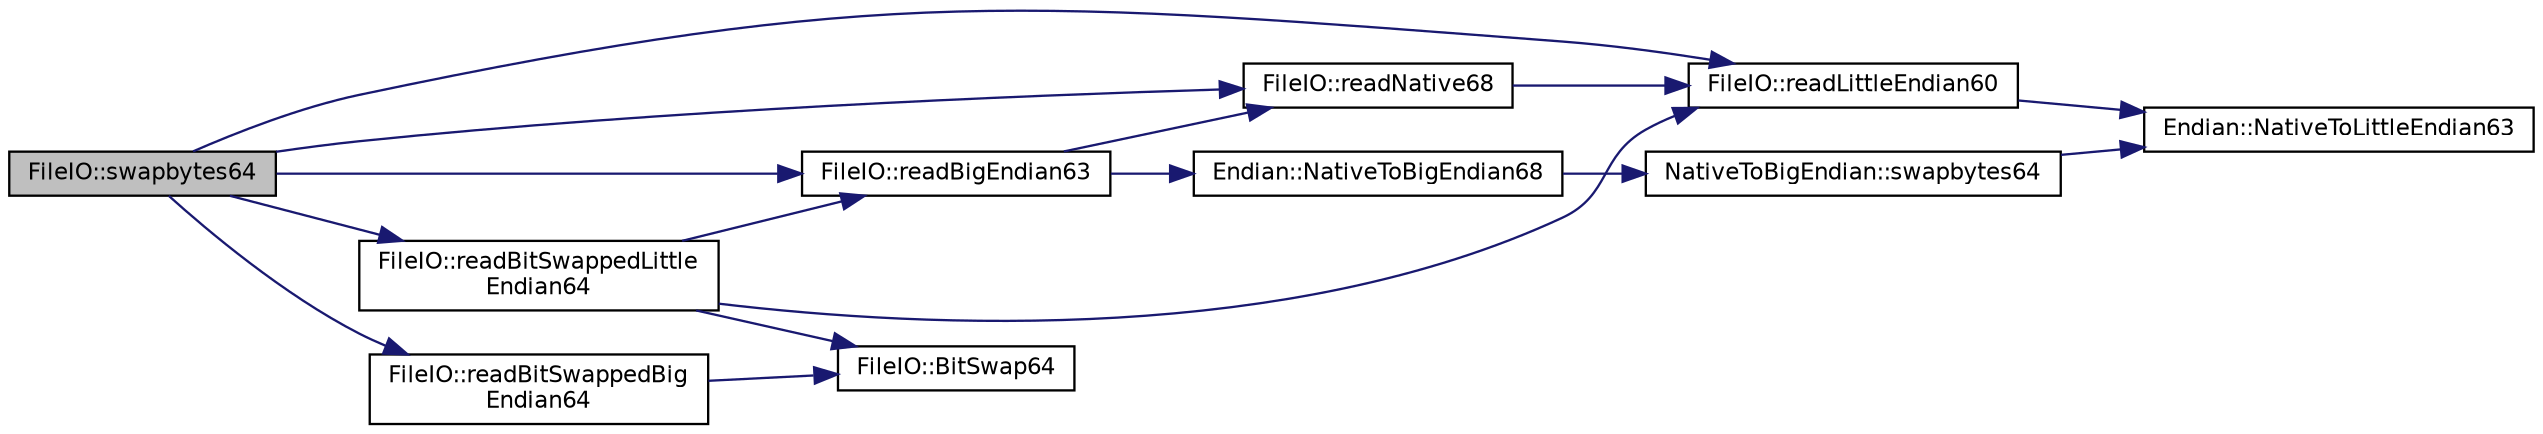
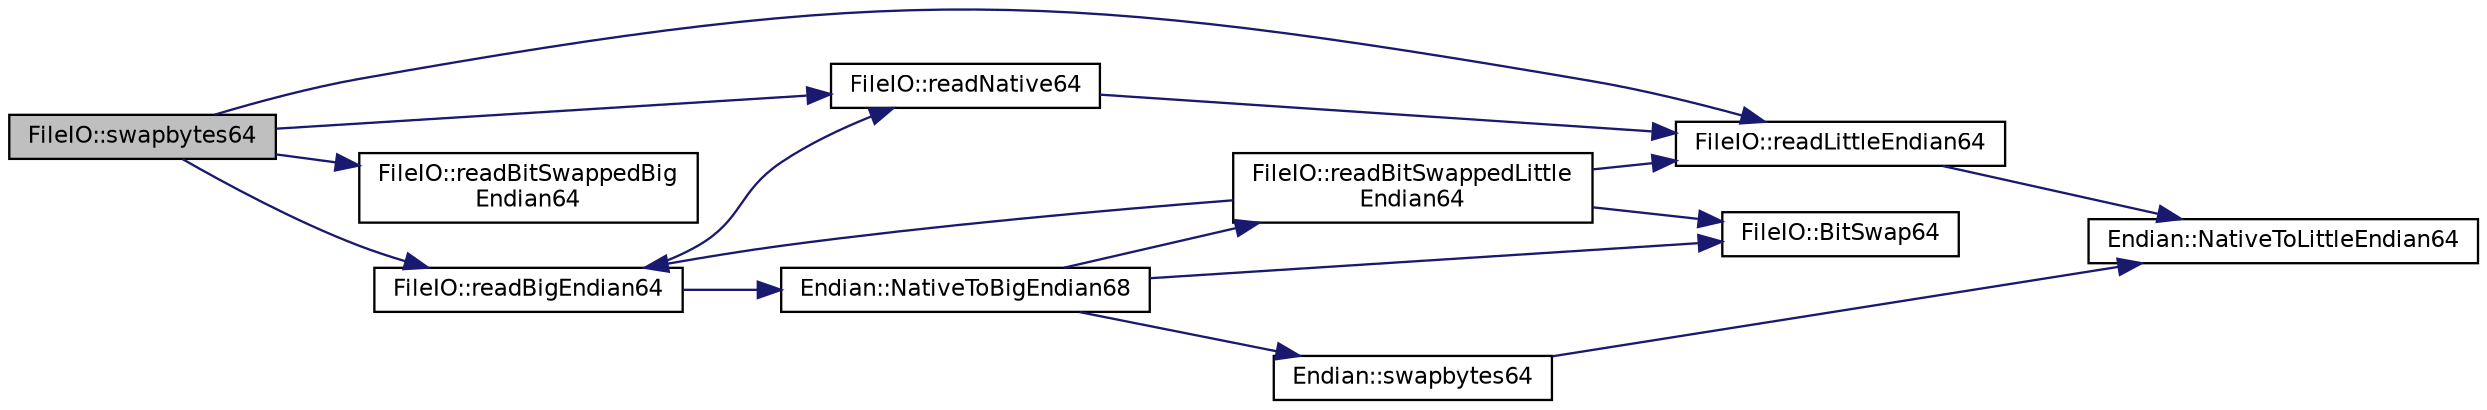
node "FileIO::readNative68": label "FileIO::readNative68" -> "FileIO::readNative64"
node "FileIO::readLittleEndian60": label "FileIO::readLittleEndian60" -> "FileIO::readLittleEndian64"
node "Endian::NativeToLittleEndian63": label "Endian::NativeToLittleEndian63" -> "Endian::NativeToLittleEndian64"
node "FileIO::readBigEndian63": label "FileIO::readBigEndian63" -> "FileIO::readBigEndian64"
node "NativeToBigEndian::swapbytes64": label "NativeToBigEndian::swapbytes64" -> "Endian::swapbytes64"
edge "FileIO::swapbytes64" -> "FileIO::readBitSwappedLittle Endian64": now "Endian::NativeToBigEndian68" -> "FileIO::readBitSwappedLittle Endian64"
edge "FileIO::readBitSwappedBig Endian64" -> "FileIO::BitSwap64": now "Endian::NativeToBigEndian68" -> "FileIO::BitSwap64"
